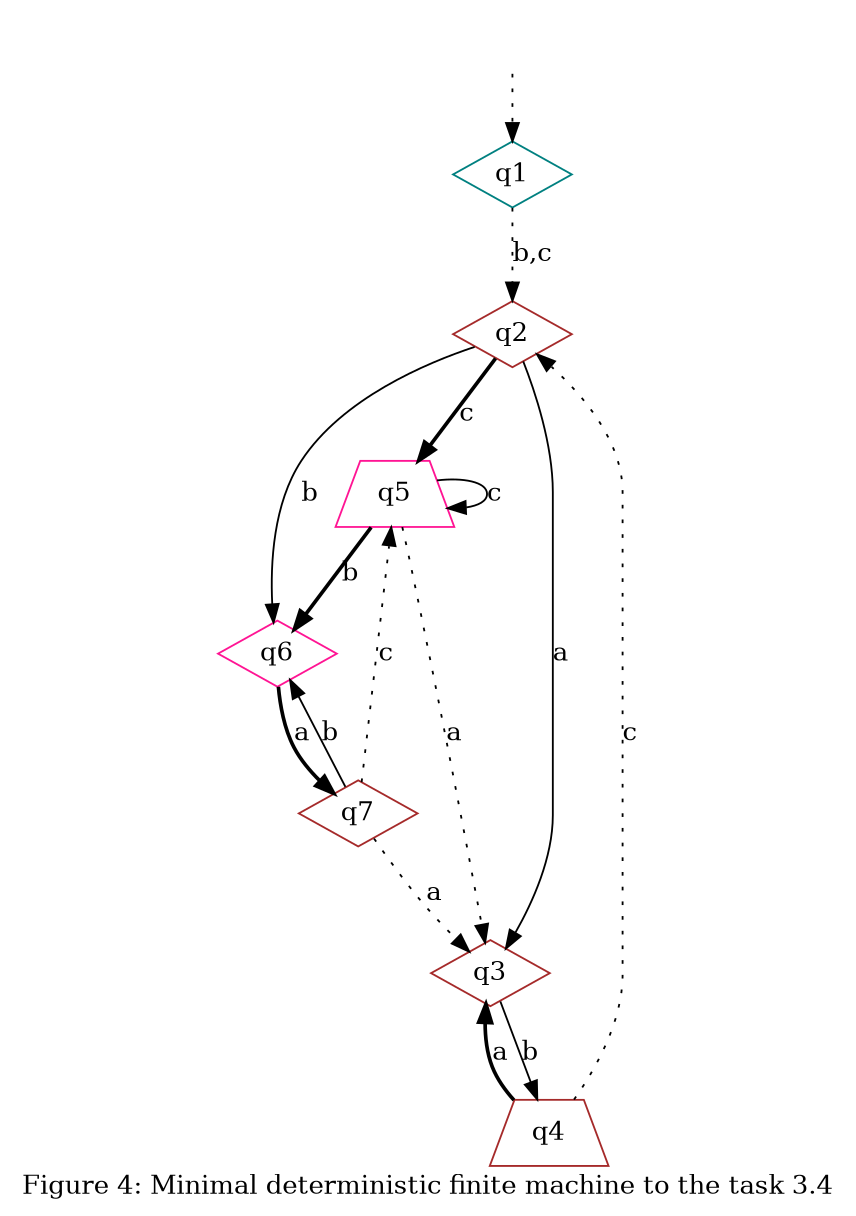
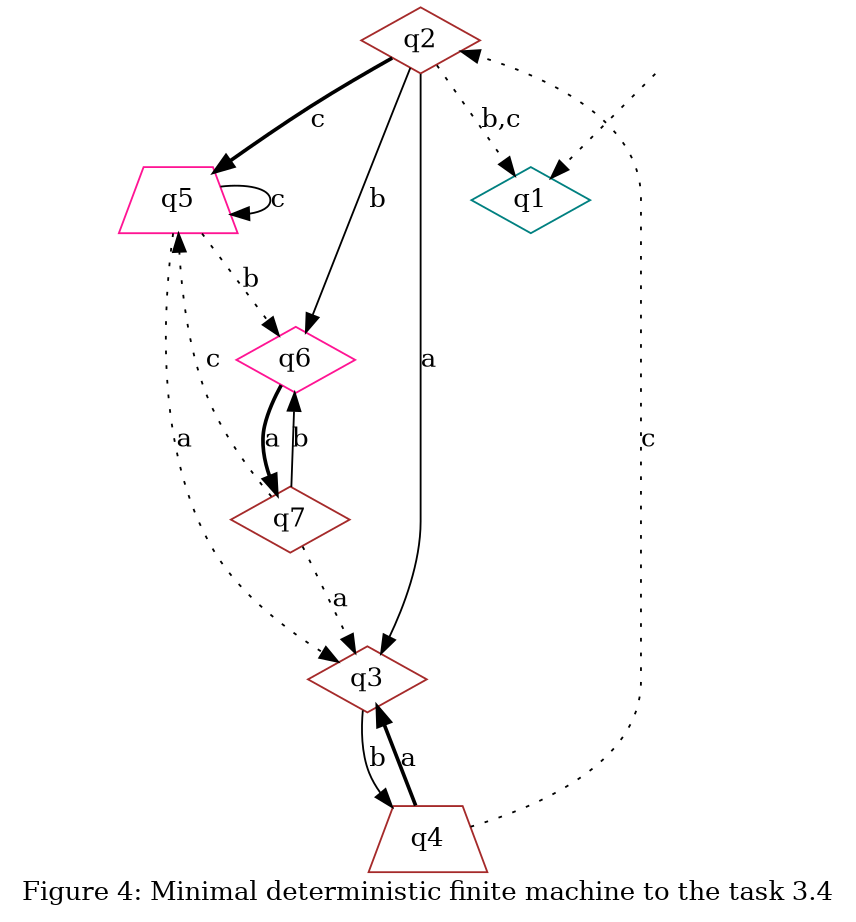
edge "q1" -> "q2": reversed
edge "q5" -> "q6": style bold -> dotted
